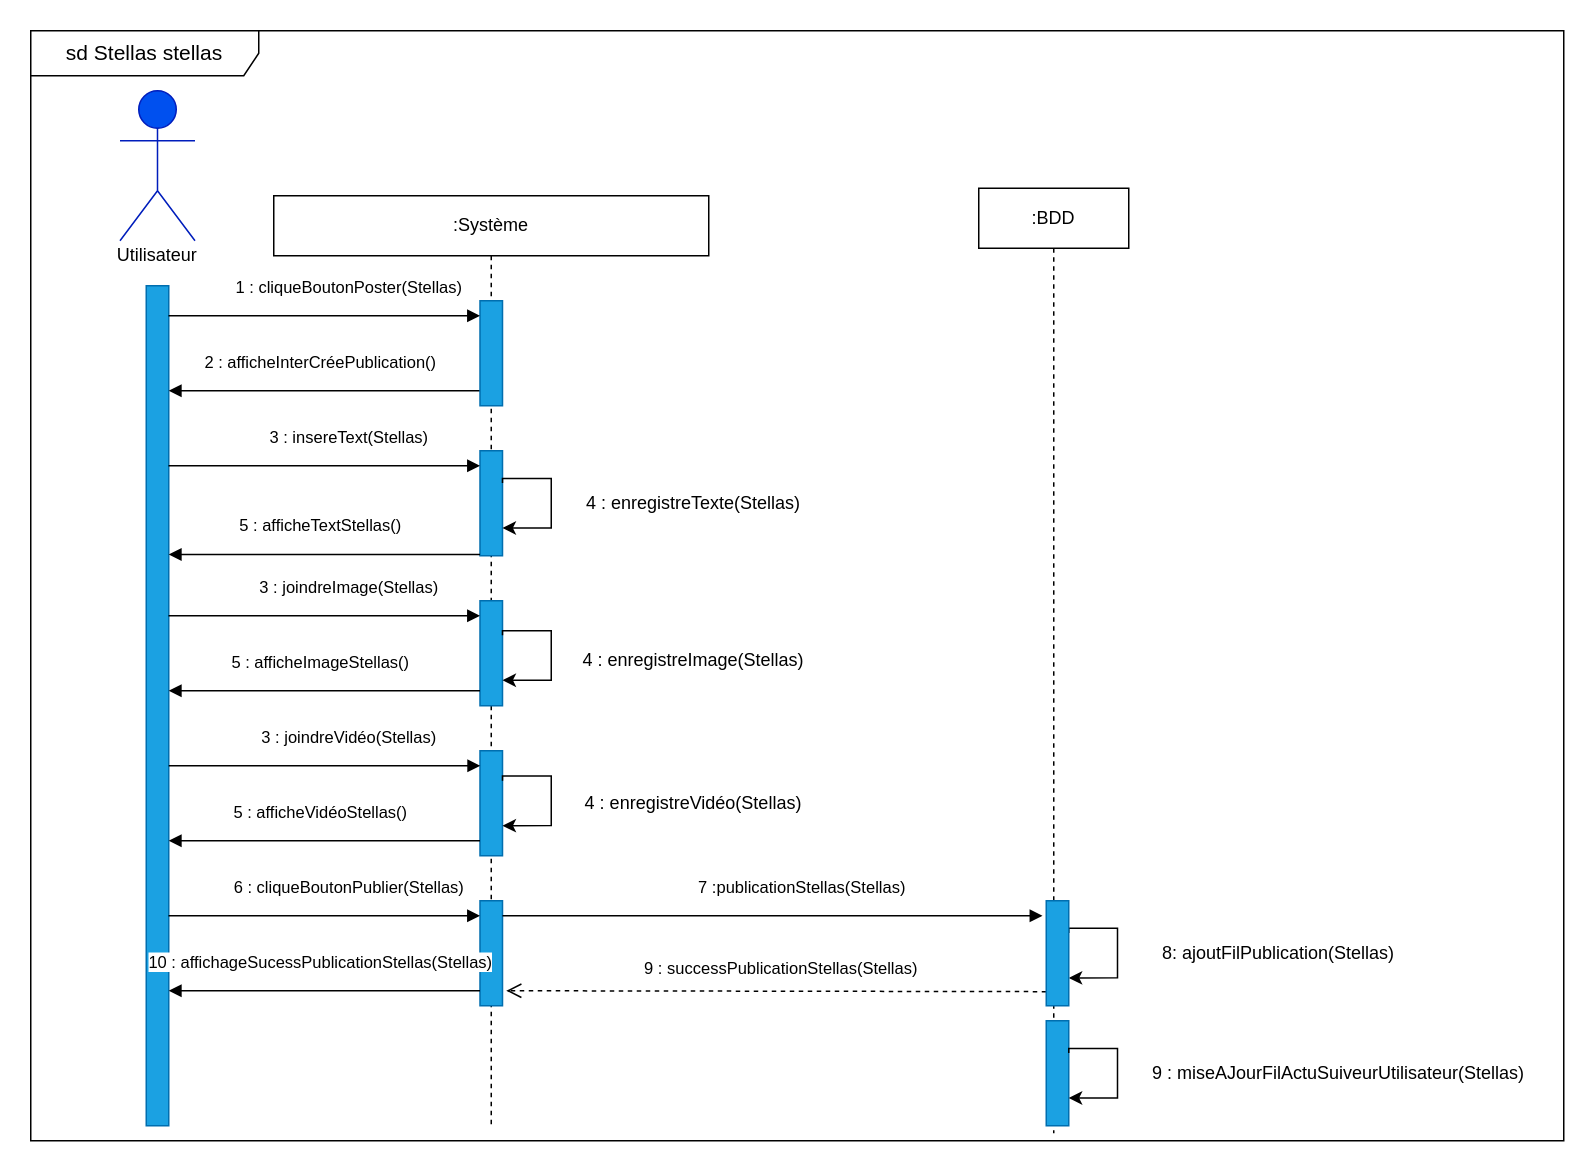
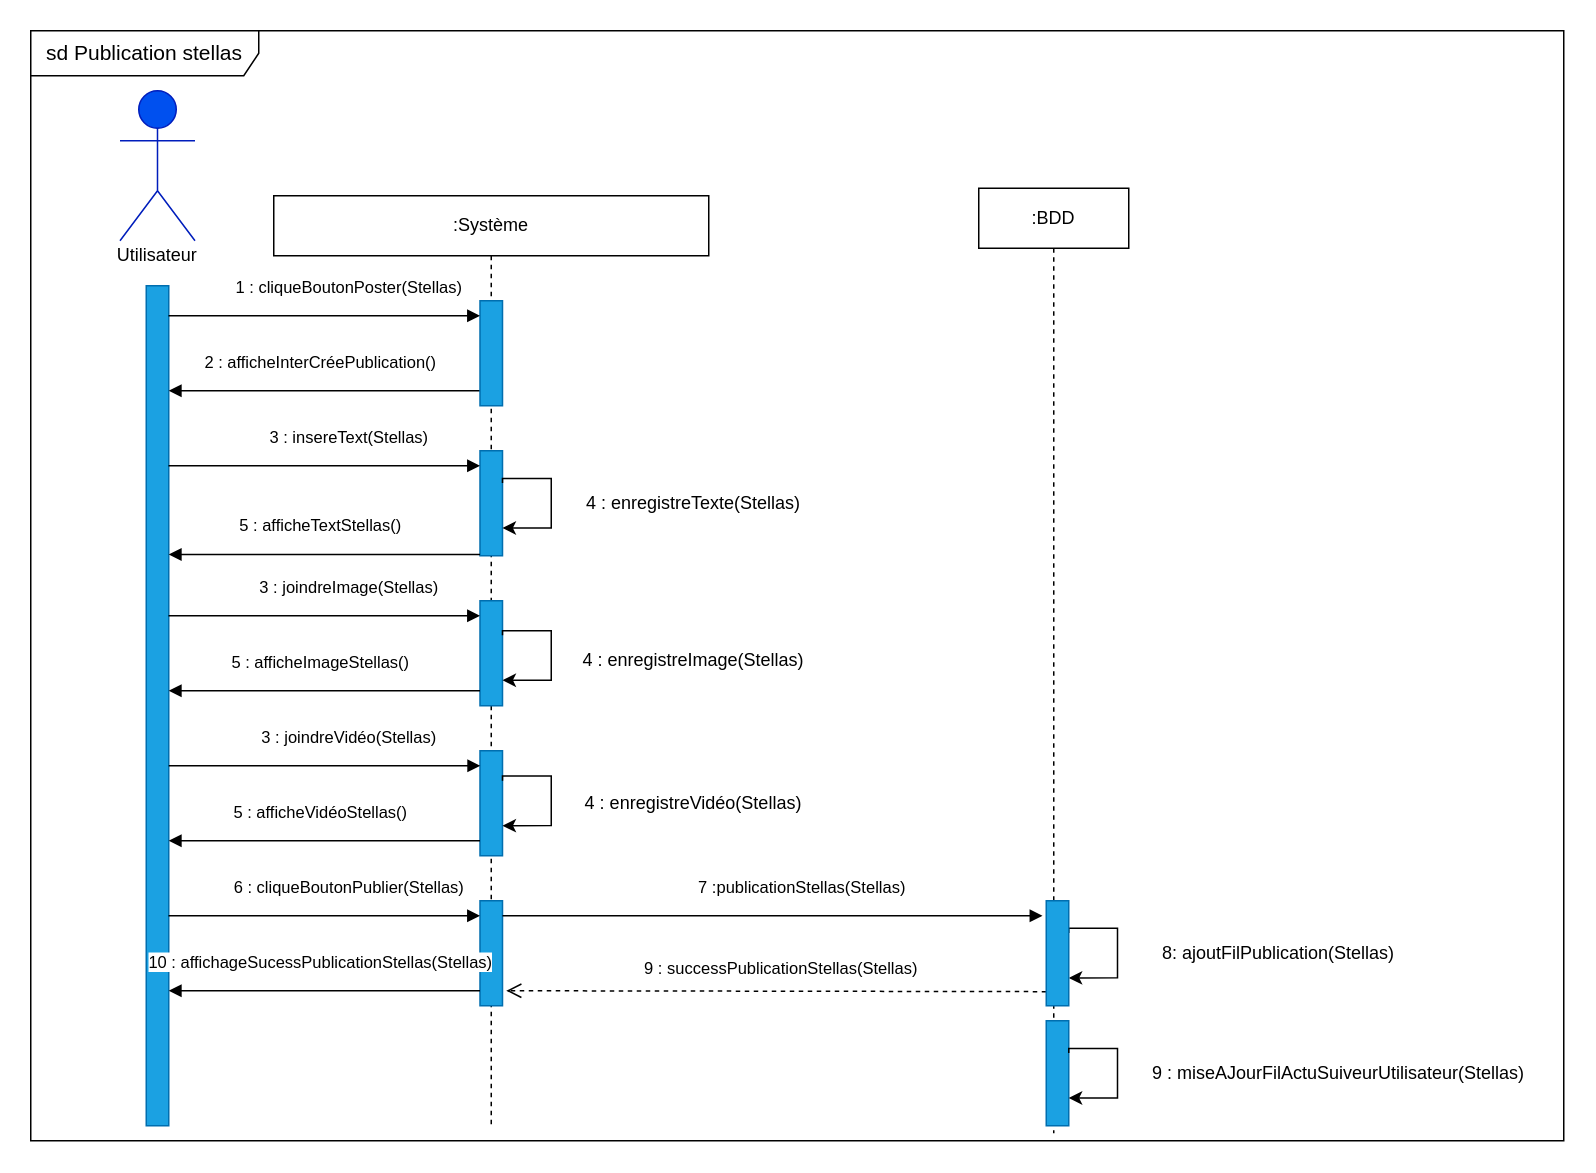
node "sd Stellas stellas": label "sd Stellas stellas" -> "sd Publication stellas"
